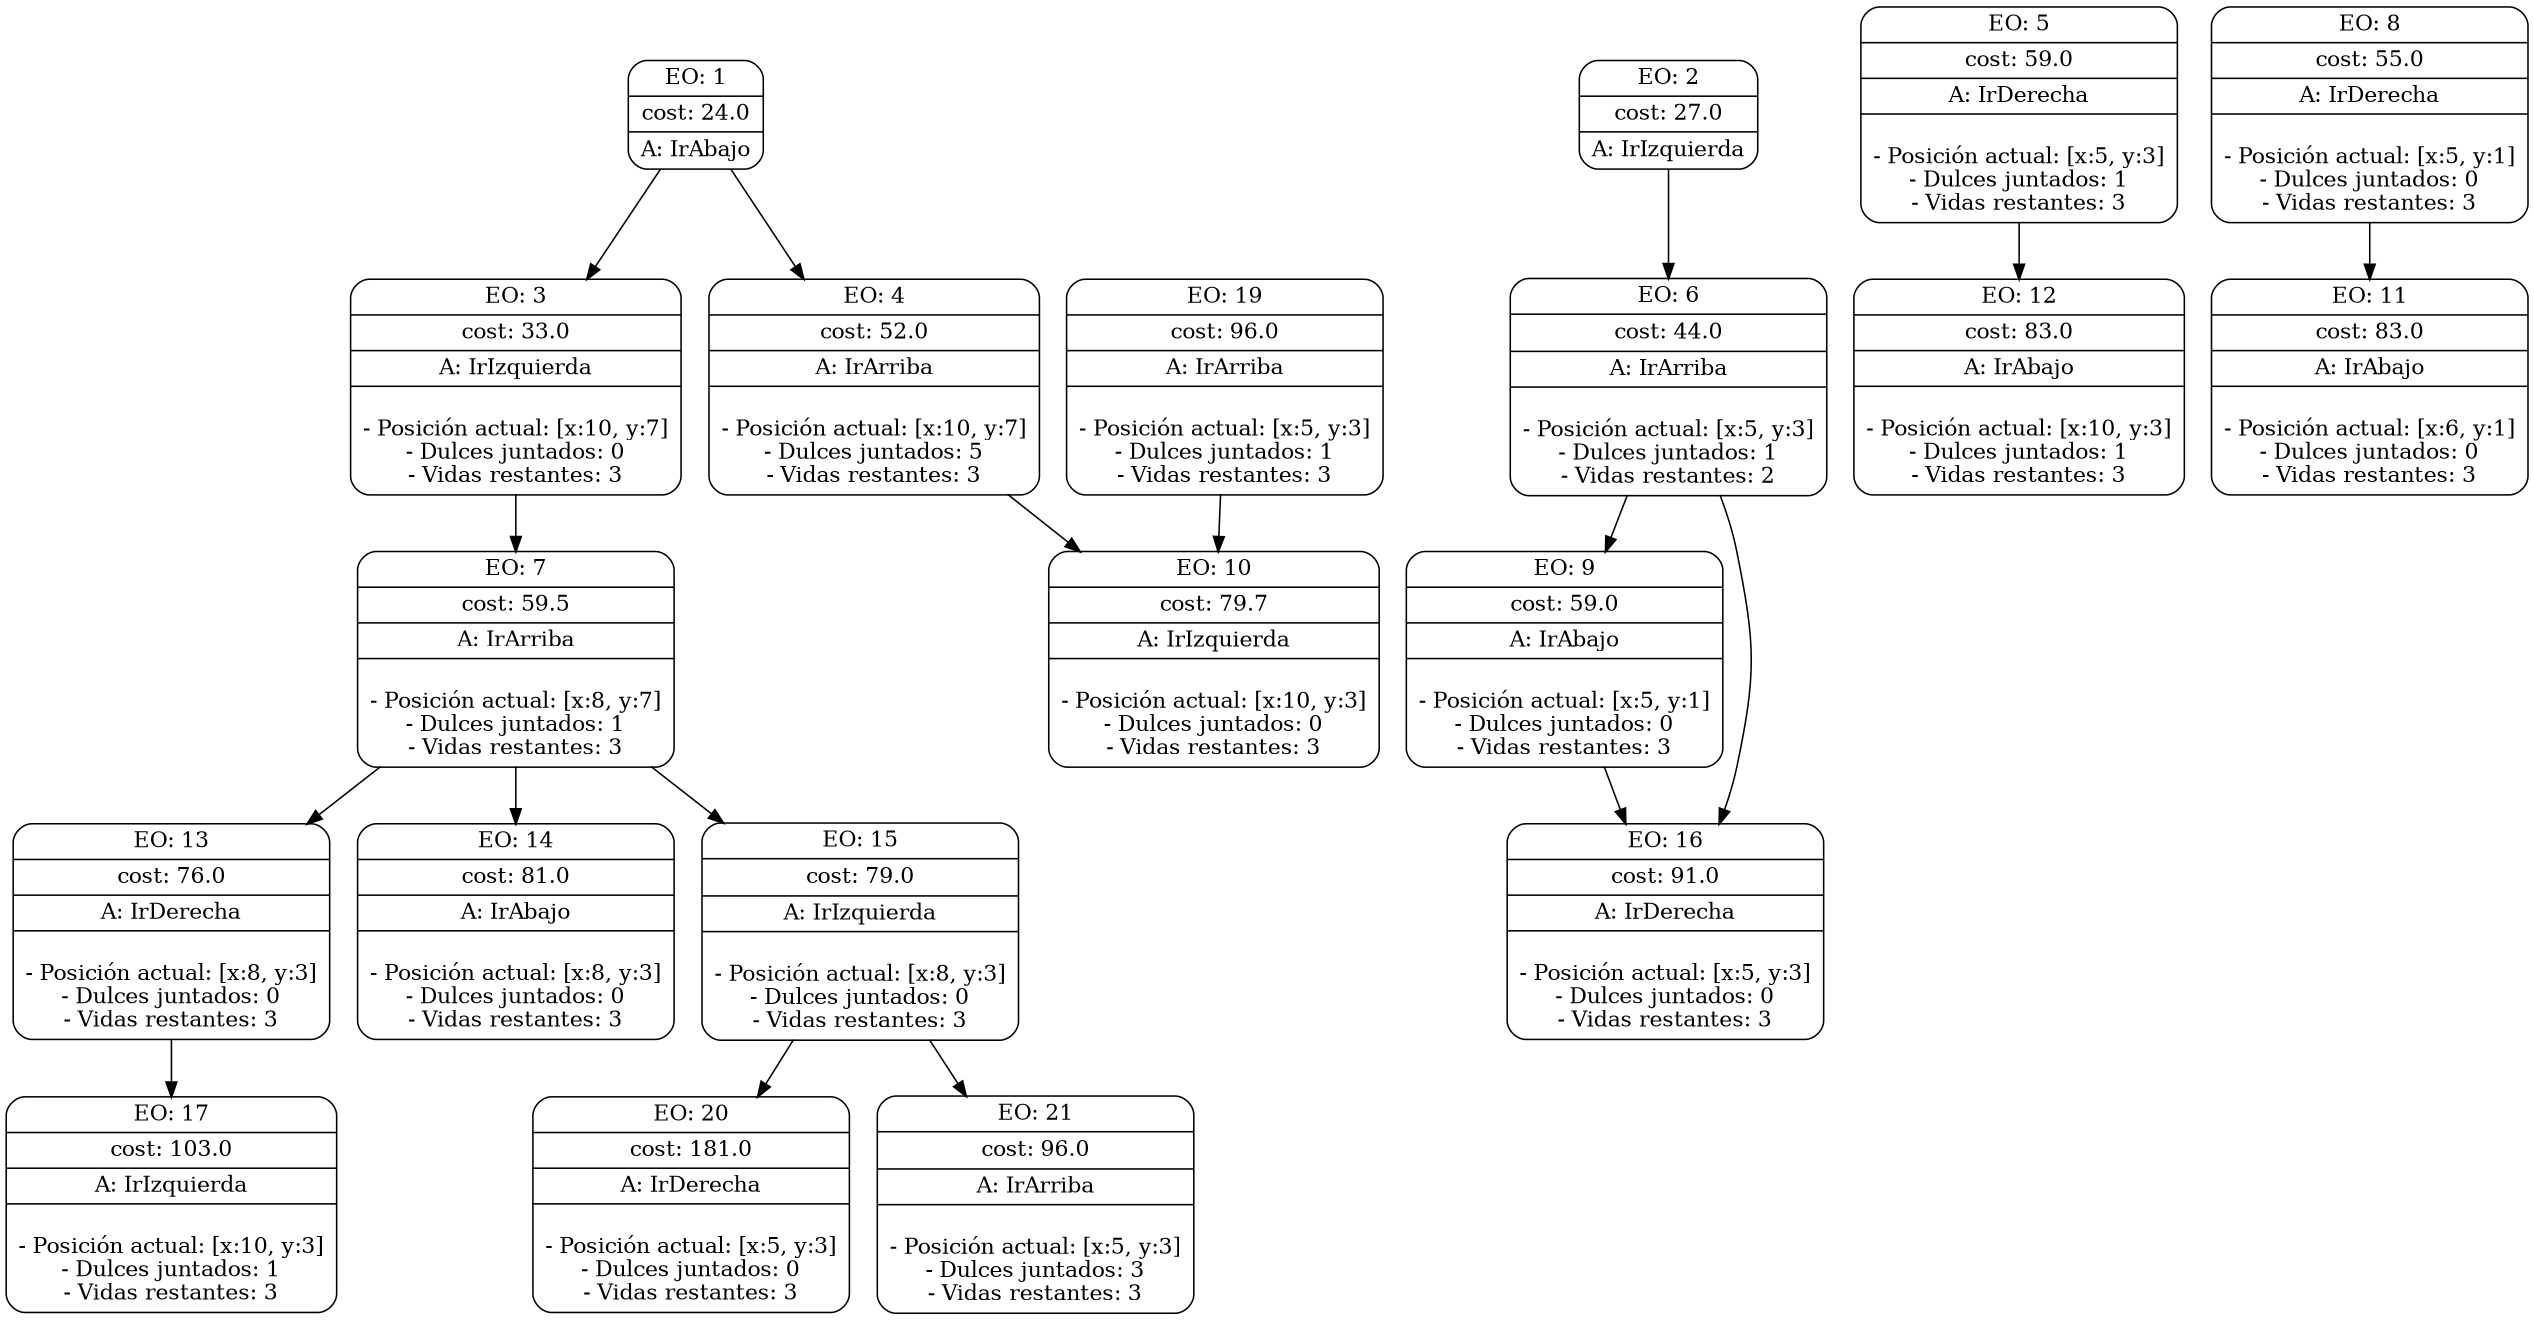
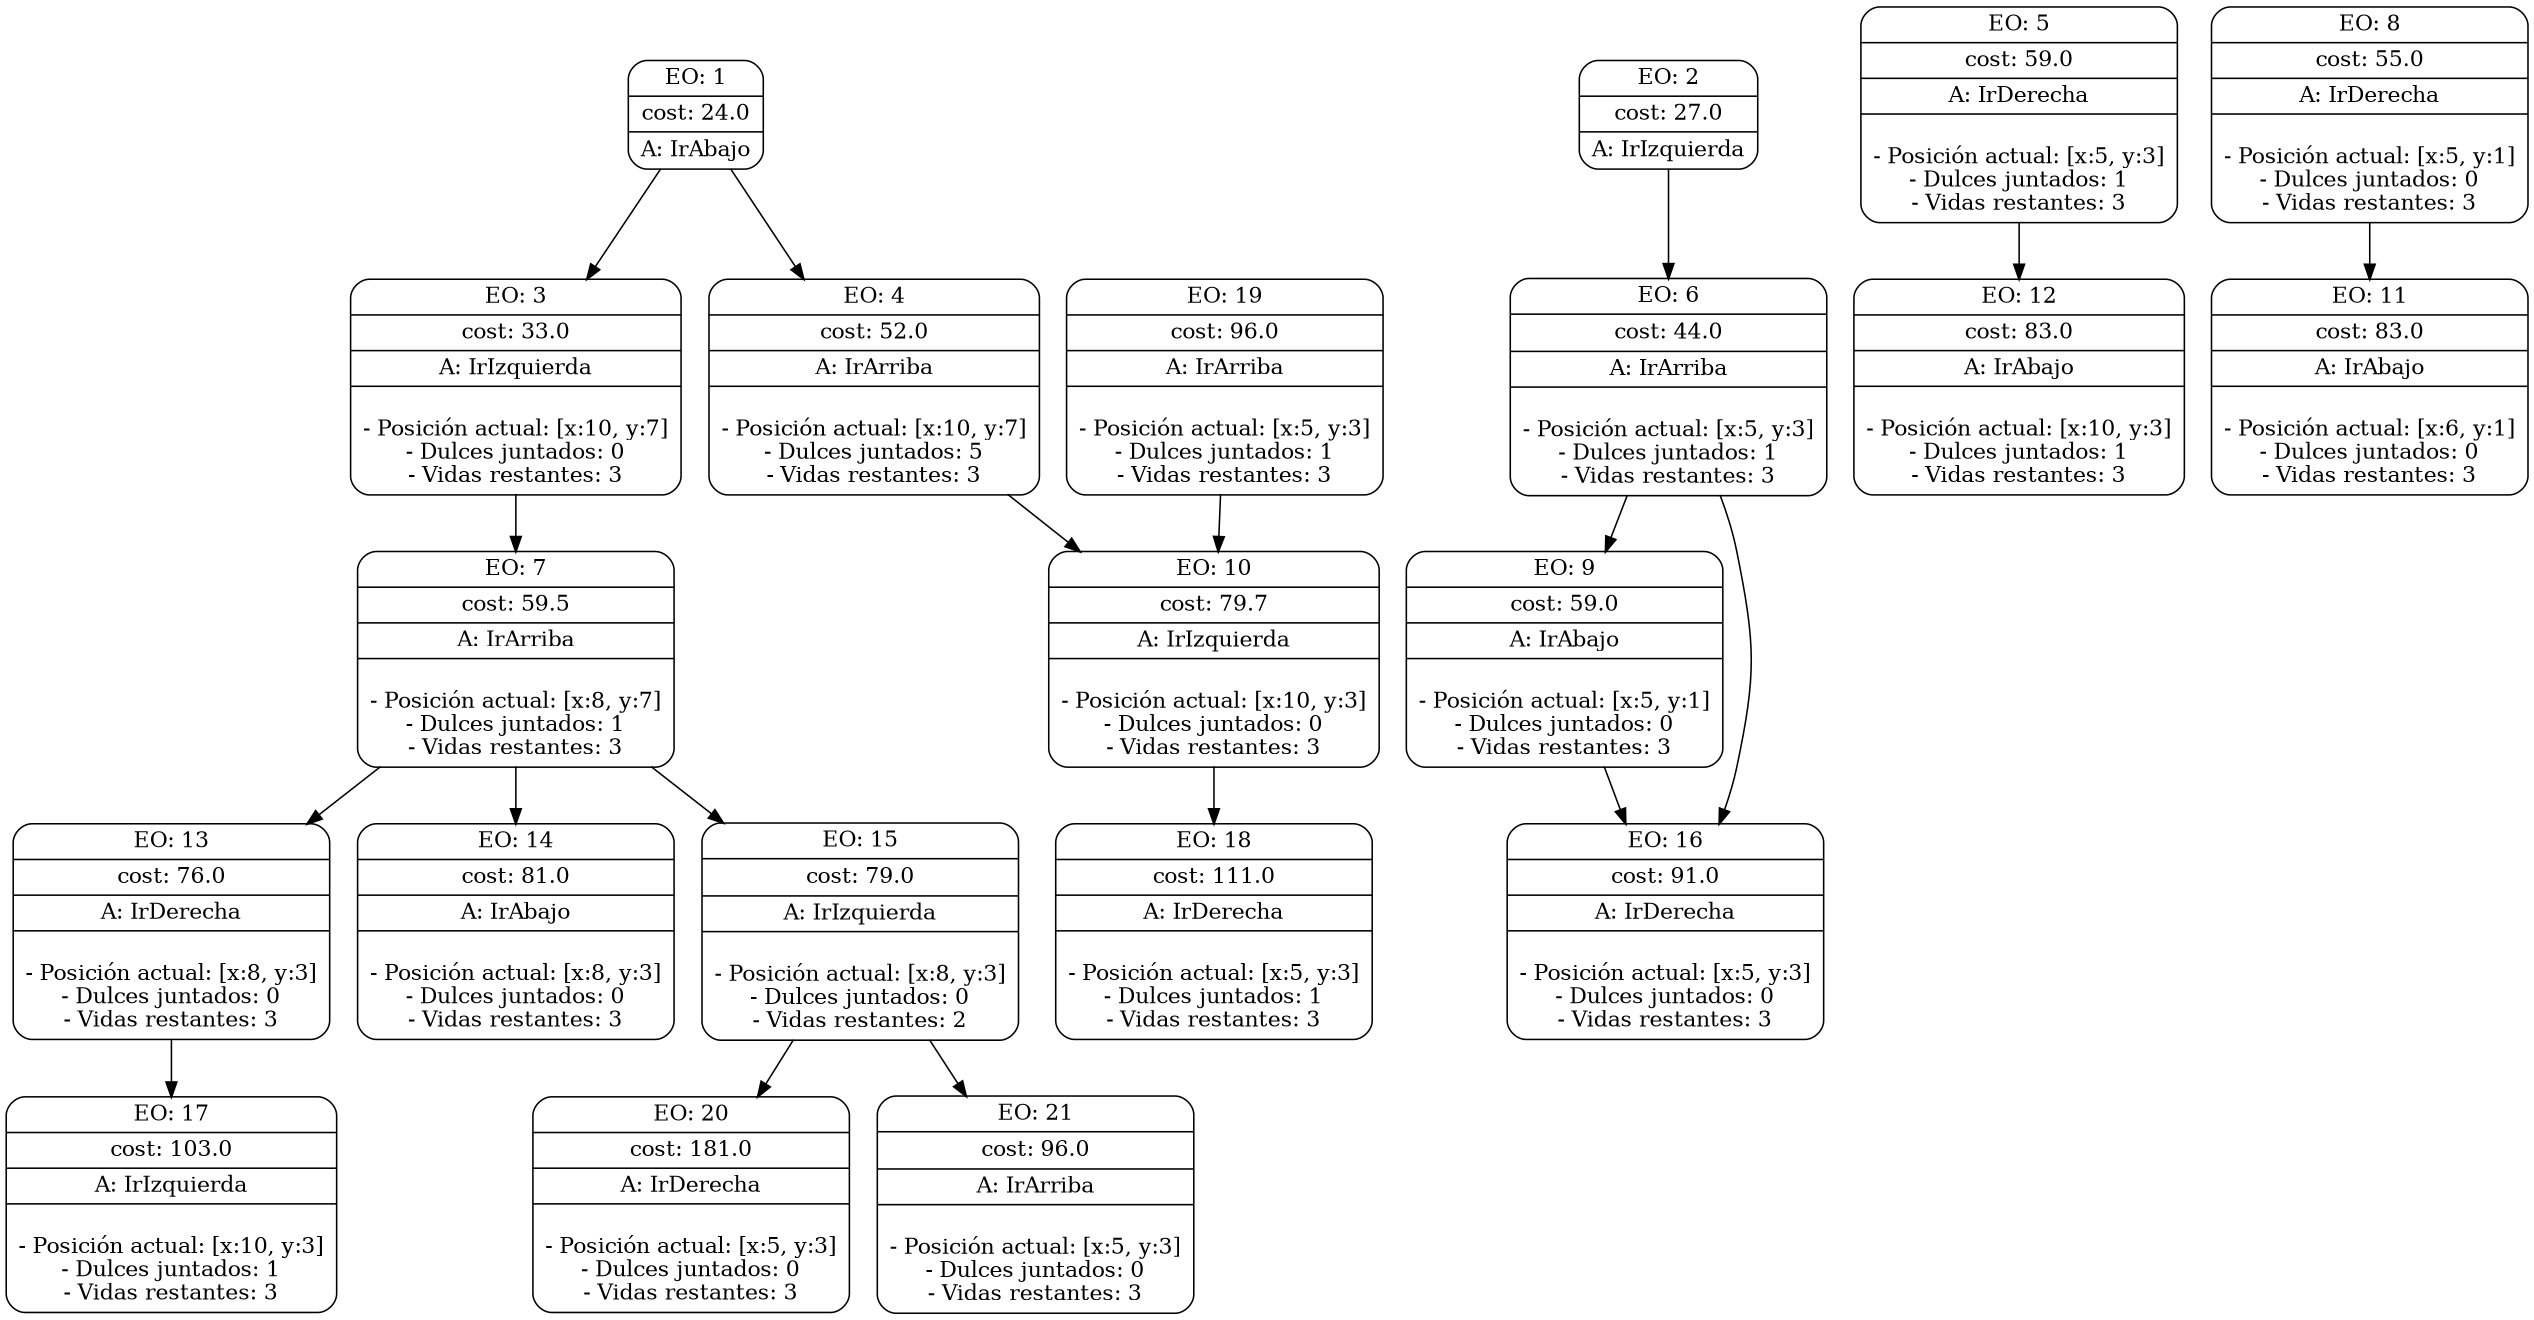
node "EO: 6": text "- Vidas restantes: 2" -> "- Vidas restantes: 3"
node "EO: 18": added
node "EO: 15": text "- Vidas restantes: 3" -> "- Vidas restantes: 2"
node "EO: 21": text "- Dulces juntados: 3" -> "- Dulces juntados: 0"
